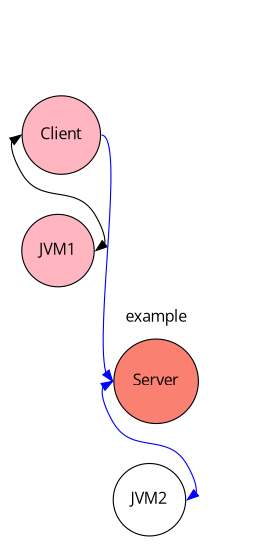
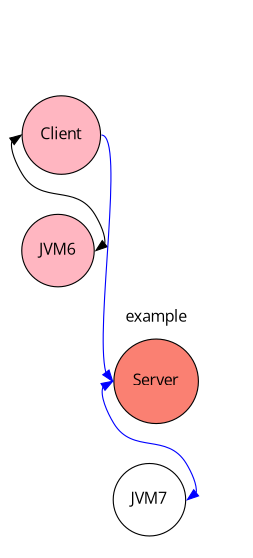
node "JVM1": label "JVM1" -> "JVM6"
node "JVM2": label "JVM2" -> "JVM7"
